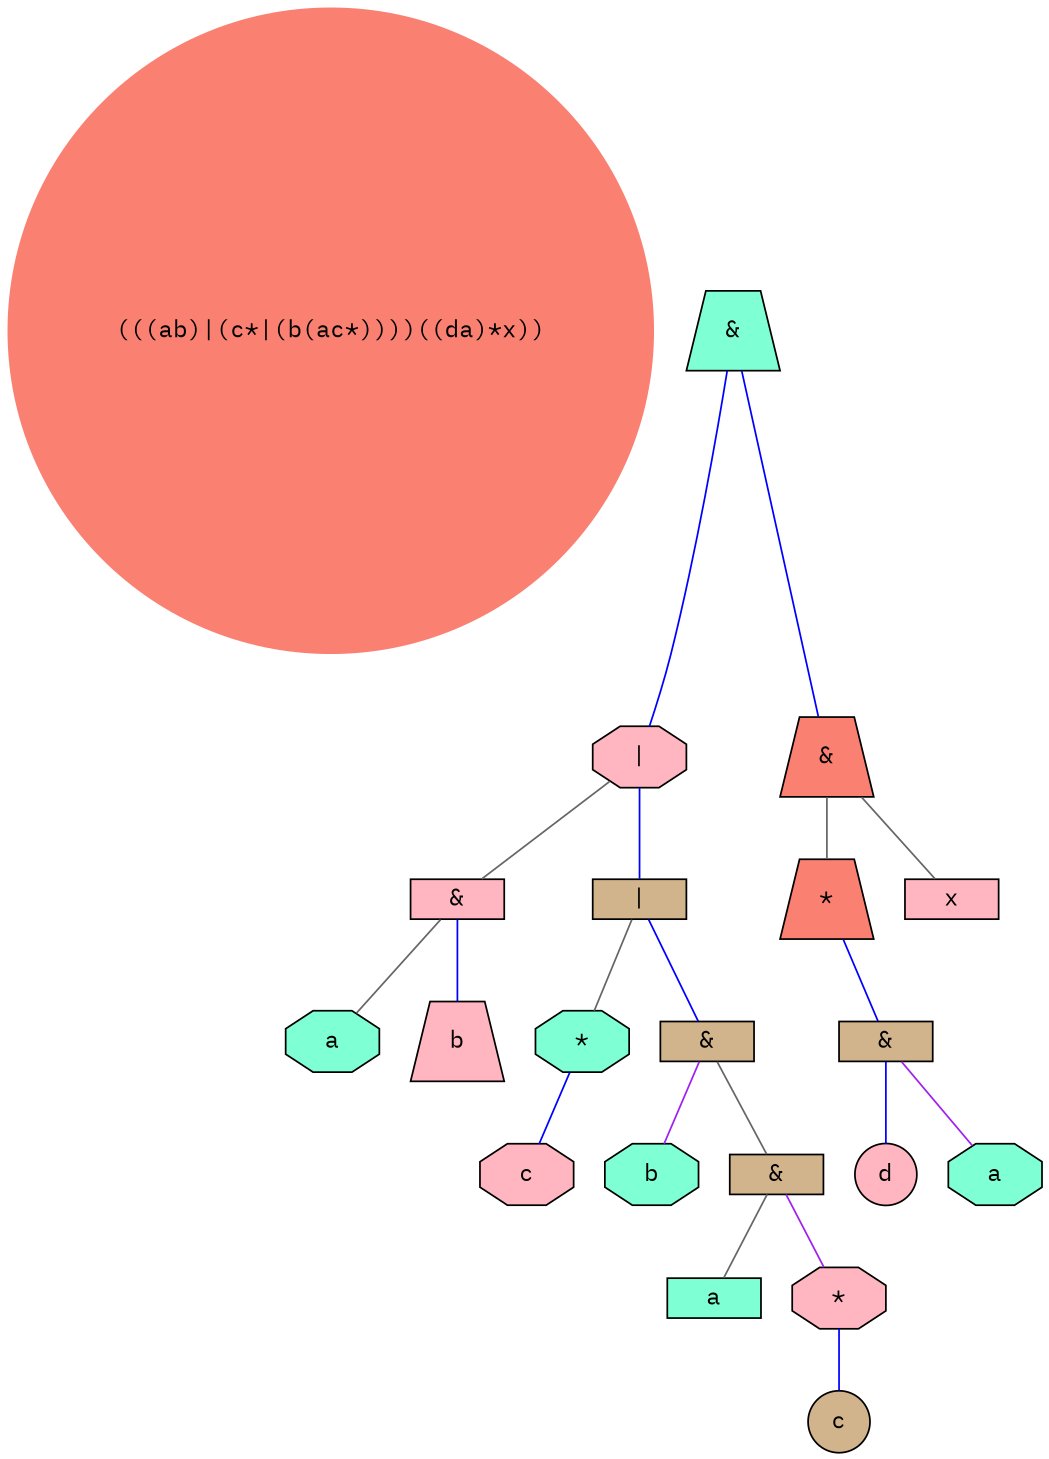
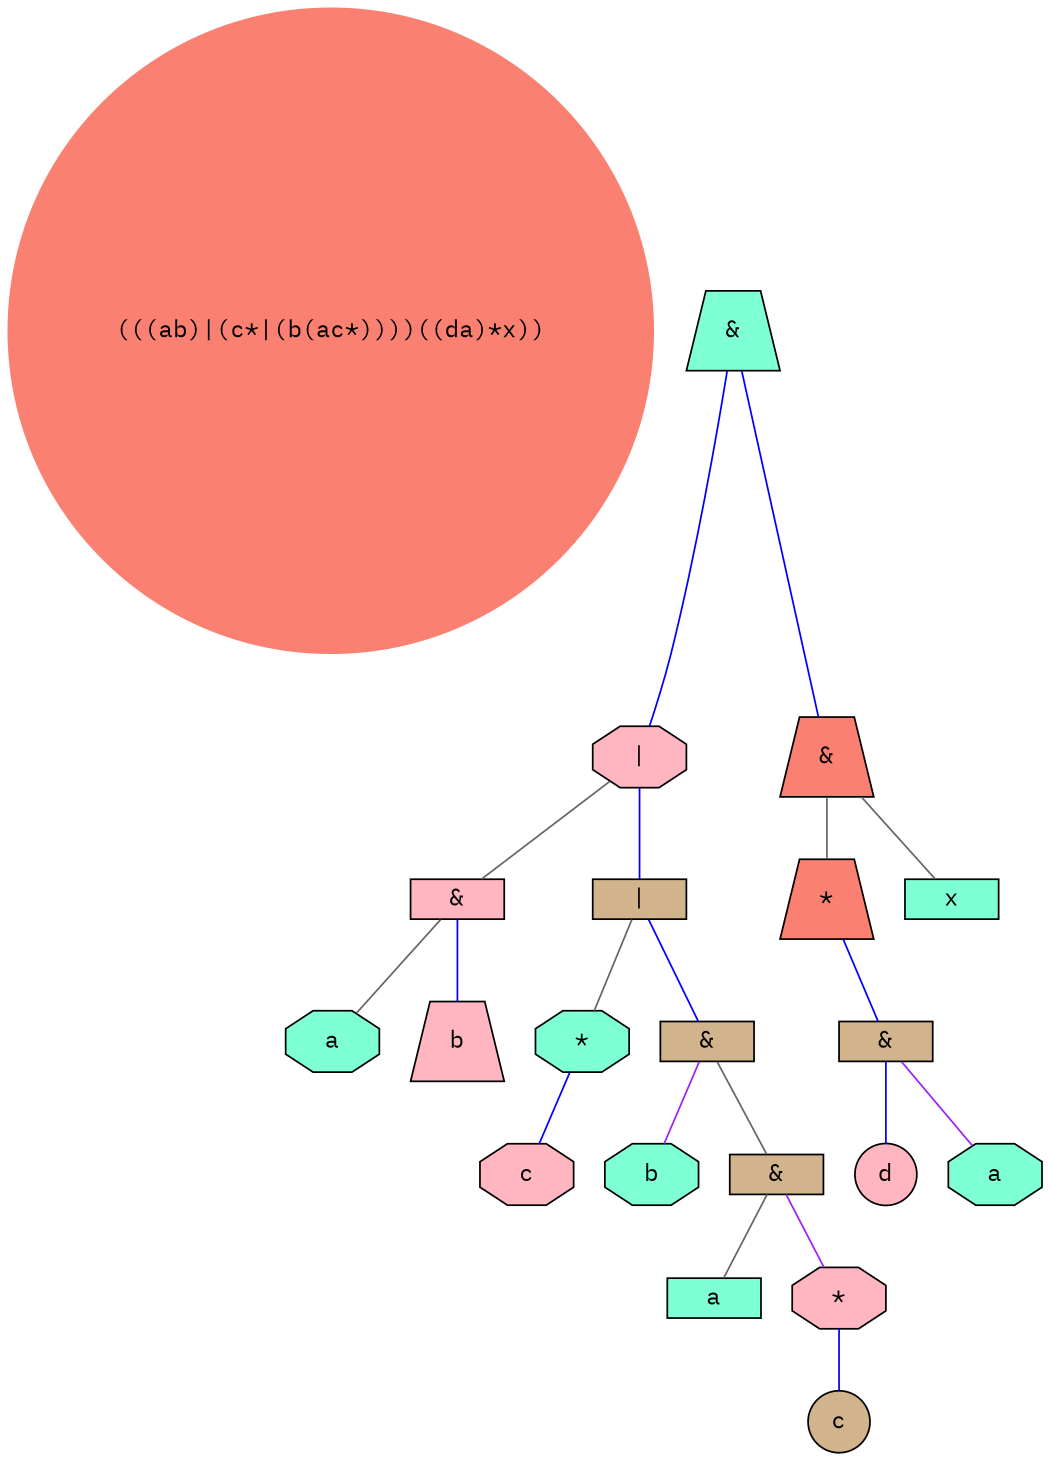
node "x": fillcolor lightpink -> aquamarine
